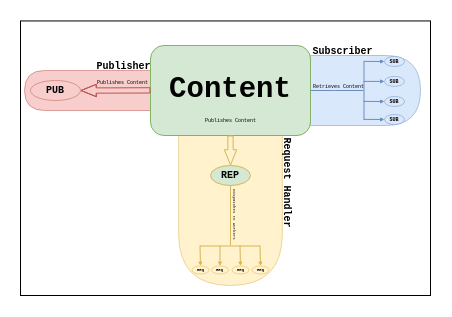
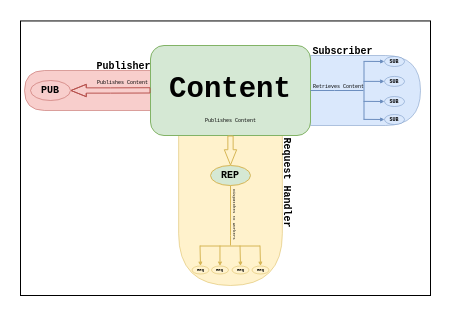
node "PUB": size 50x20 -> 40x20
